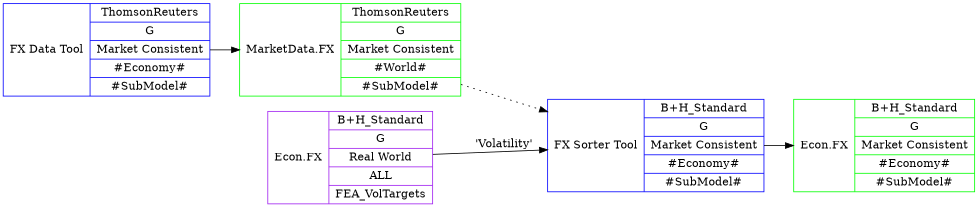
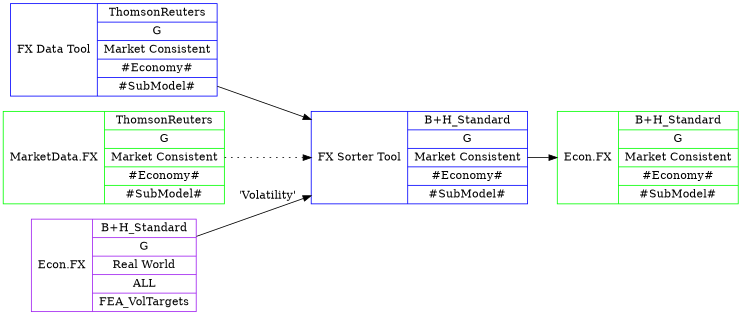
edge "FX Data Tool" -> "MarketData.FX": now "FX Data Tool" -> "FX Sorter Tool"
node "MarketData.FX": text "#World#" -> "#Economy#"
